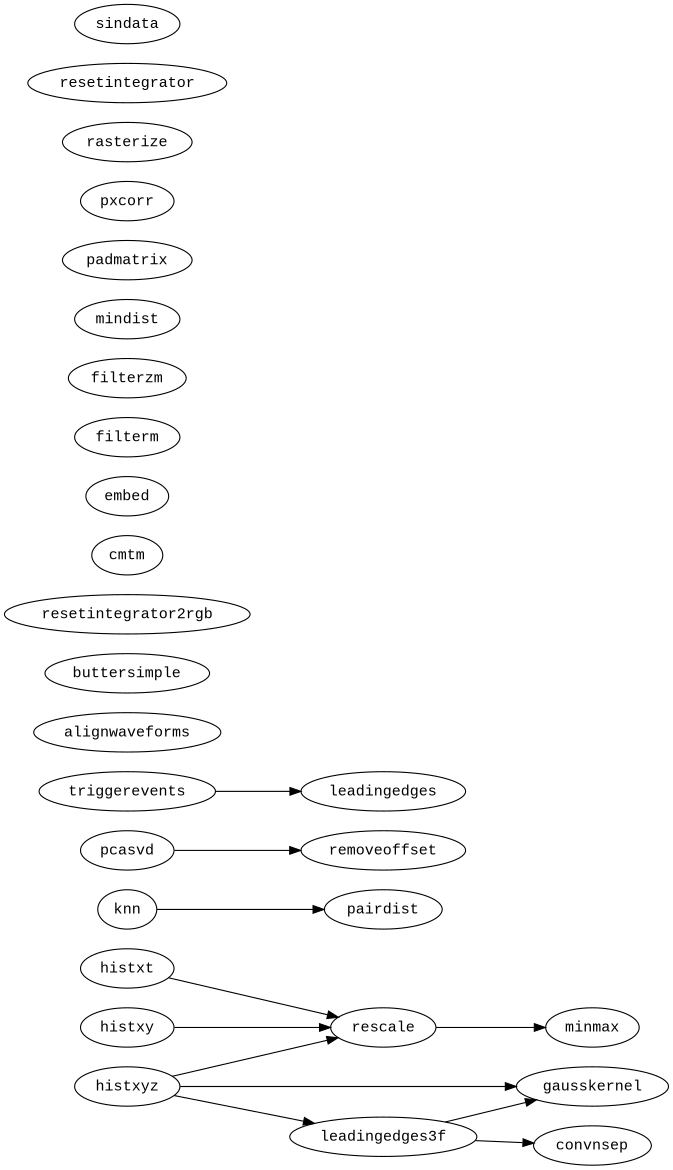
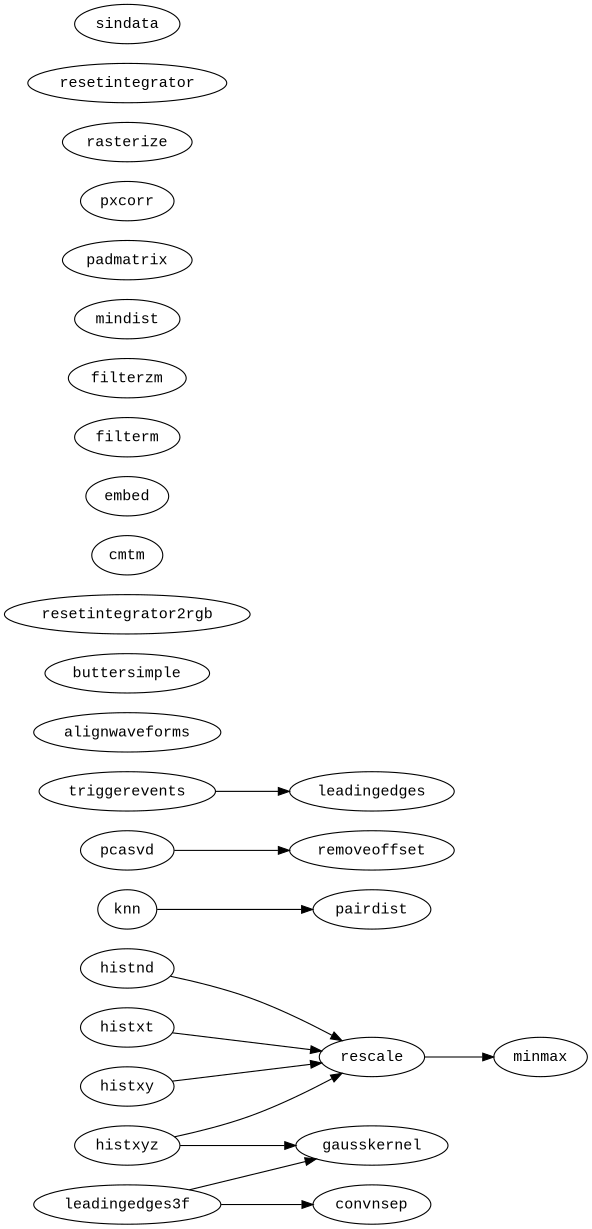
node "histnd": added
edge "histxyz" -> "leadingedges3f": removed
